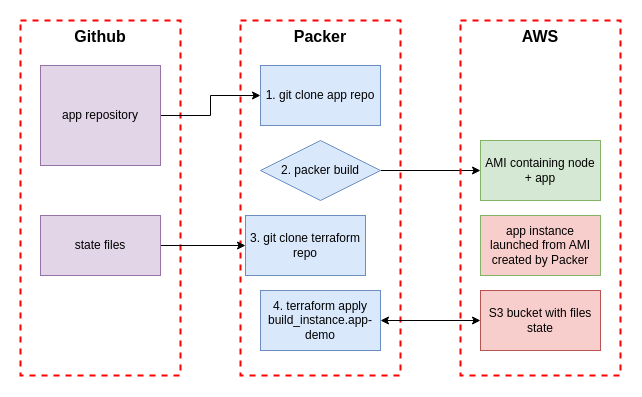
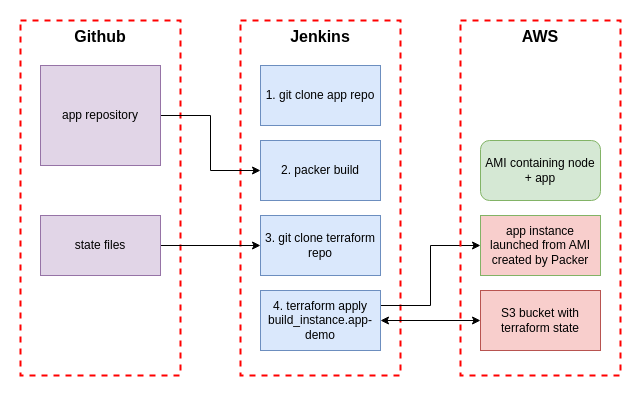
node "Packer": label "Packer" -> "Jenkins"
edge "app repository" -> "1. git clone app repo": now "app repository" -> "2. packer build"
node "2. packer build": shape diamond -> rectangle
edge "2. packer build" -> "AMI containing node + app": removed
node "AMI containing node + app": shape rectangle -> rounded rectangle
node "3. git clone terraform repo": moved (306, 246) -> (321, 246)
edge "4. terraform apply build_instance.app-demo" -> "app instance launched from AMI created by Packer": added
node "S3 bucket with files state": label "S3 bucket with files state" -> "S3 bucket with terraform state"
